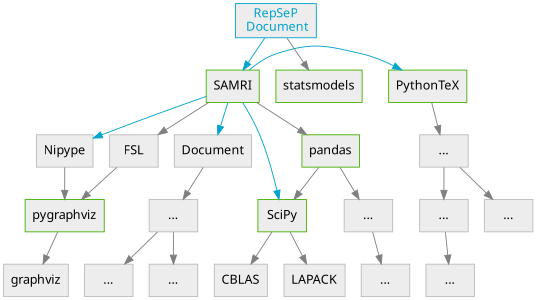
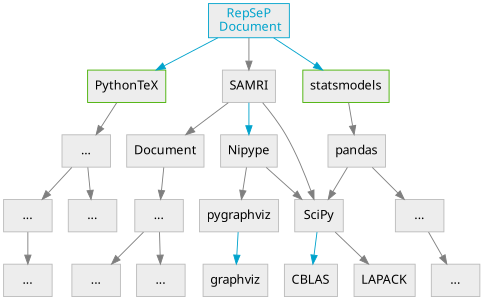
edge "SAMRI" -> "PythonTeX": now "RepSeP Document" -> "PythonTeX"
edge "RepSeP Document" -> "SAMRI": color #00a3cc -> gray50
edge "RepSeP Document" -> "statsmodels": color gray50 -> #00a3cc
node "SAMRI": color #45b000 -> #bbbbbb
edge "SAMRI" -> "Document": color #00a3cc -> gray50
edge "SAMRI" -> "pandas": now "statsmodels" -> "pandas"
edge "SAMRI" -> "SciPy": color #00a3cc -> gray50
node "FSL": removed
node "pandas": color #45b000 -> #bbbbbb
edge "Nipype" -> "SciPy": added
node "pygraphviz": color #45b000 -> #bbbbbb
node "SciPy": color #45b000 -> #bbbbbb
edge "pygraphviz" -> "graphviz": color gray50 -> #00a3cc
edge "SciPy" -> "CBLAS": color gray50 -> #00a3cc
